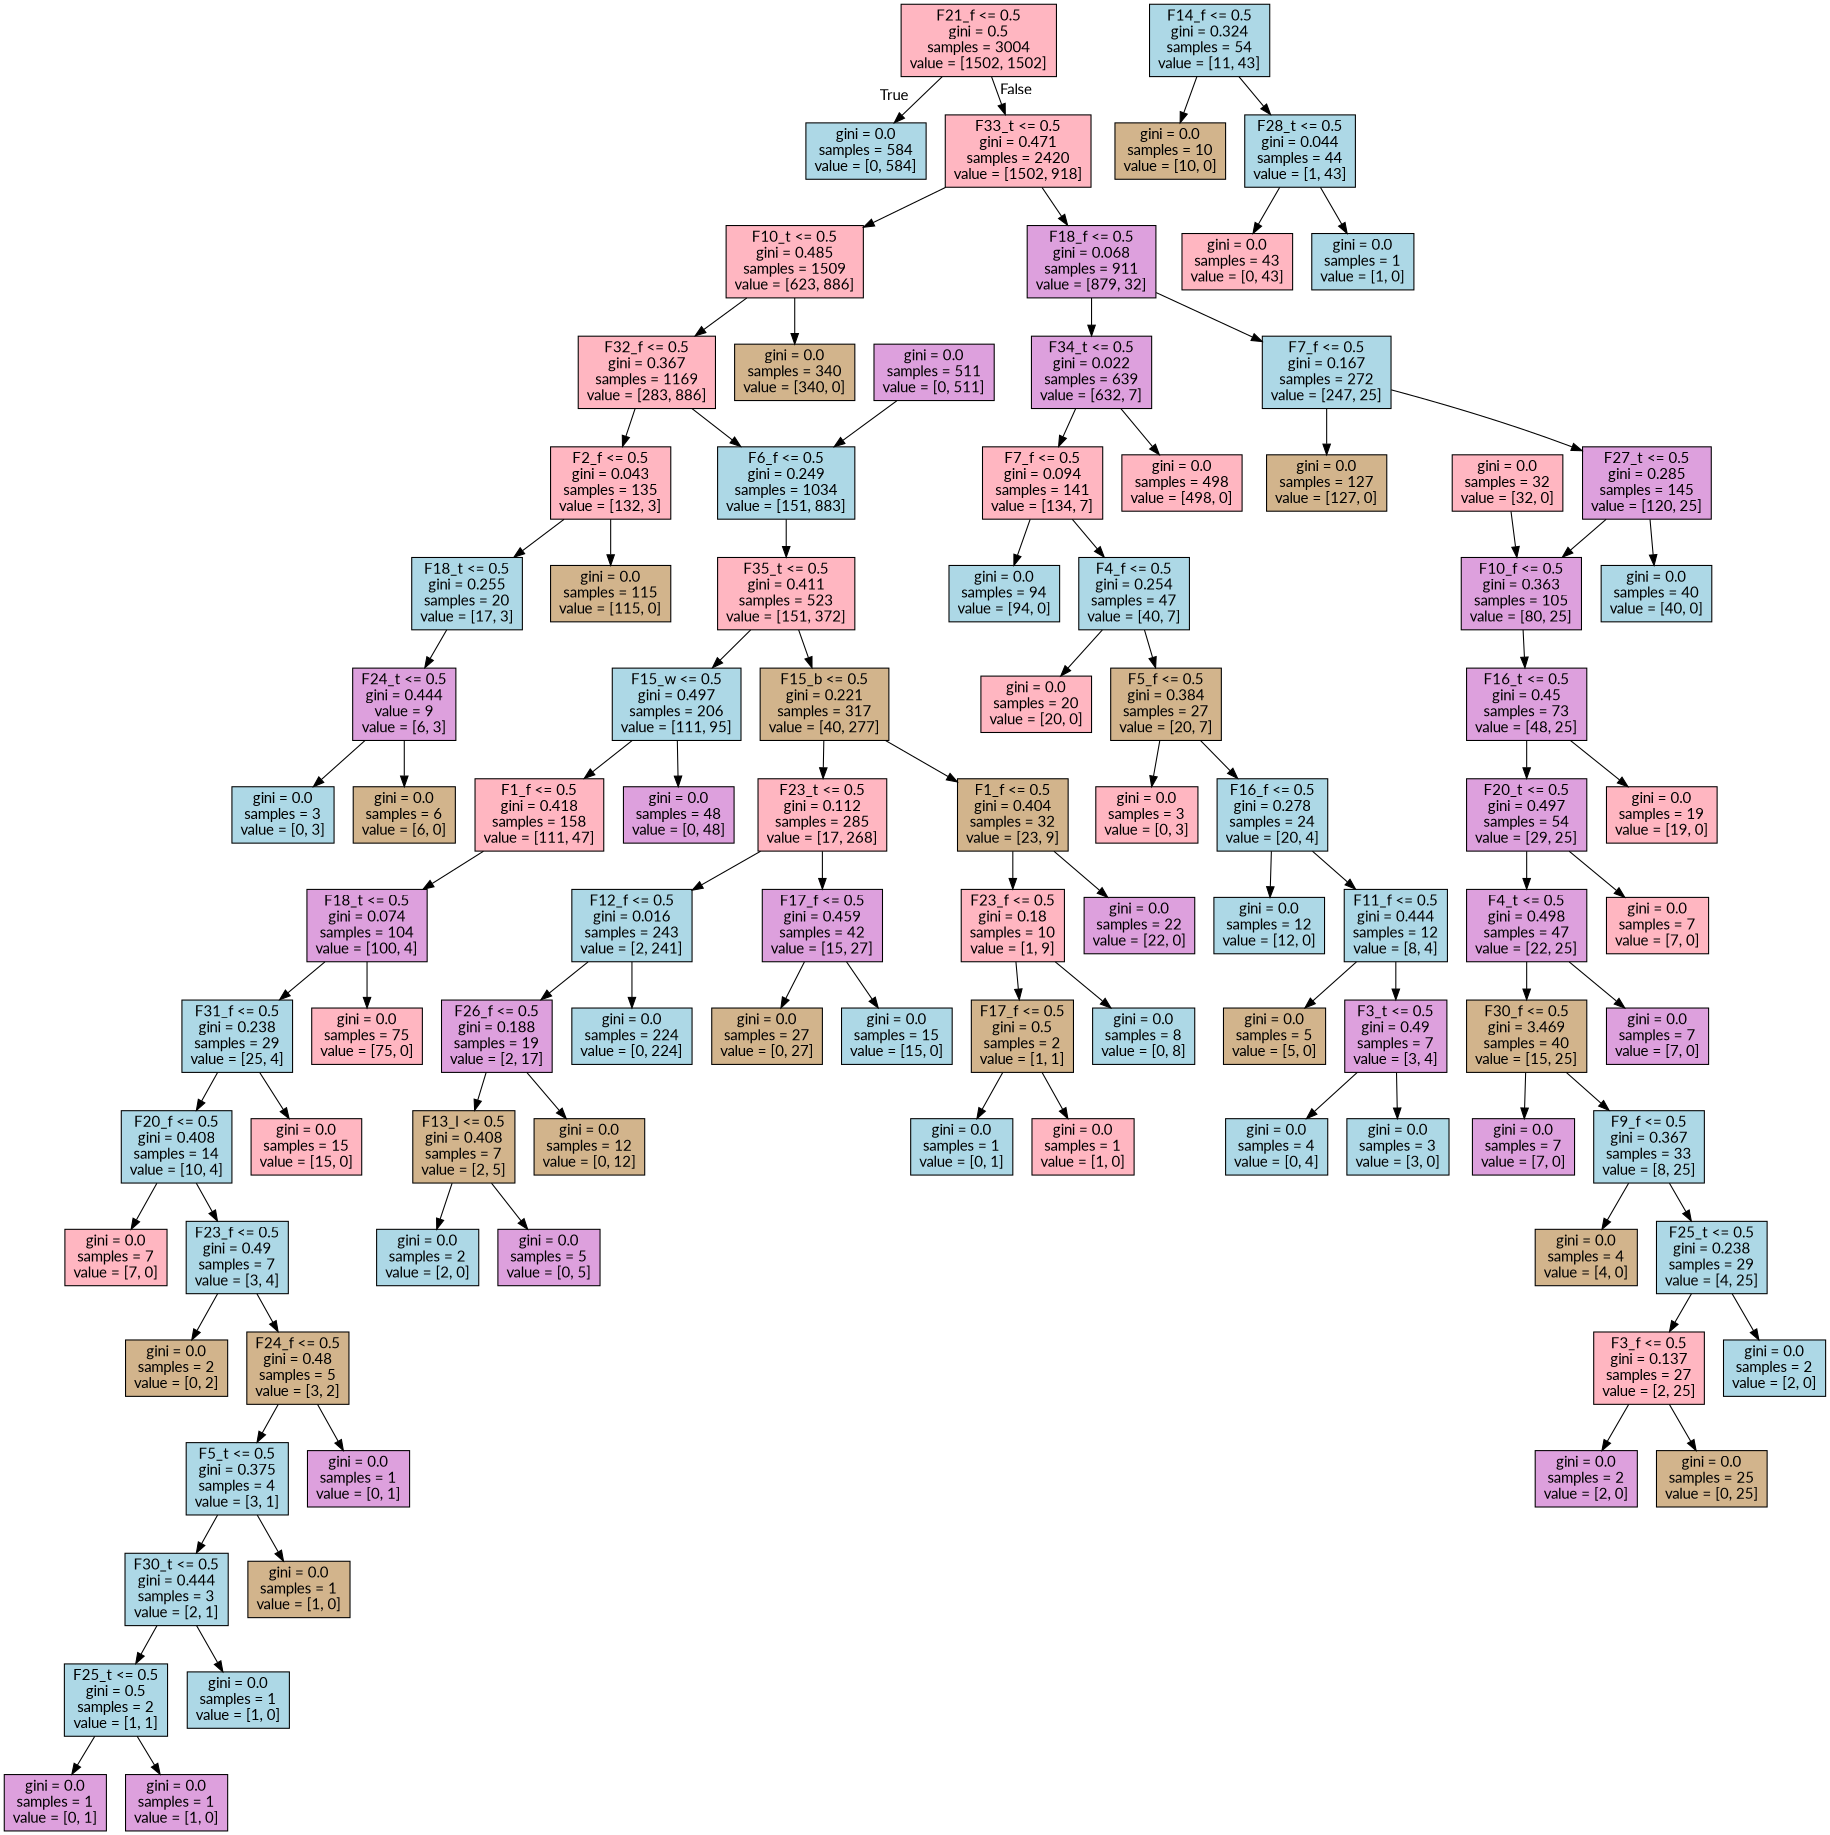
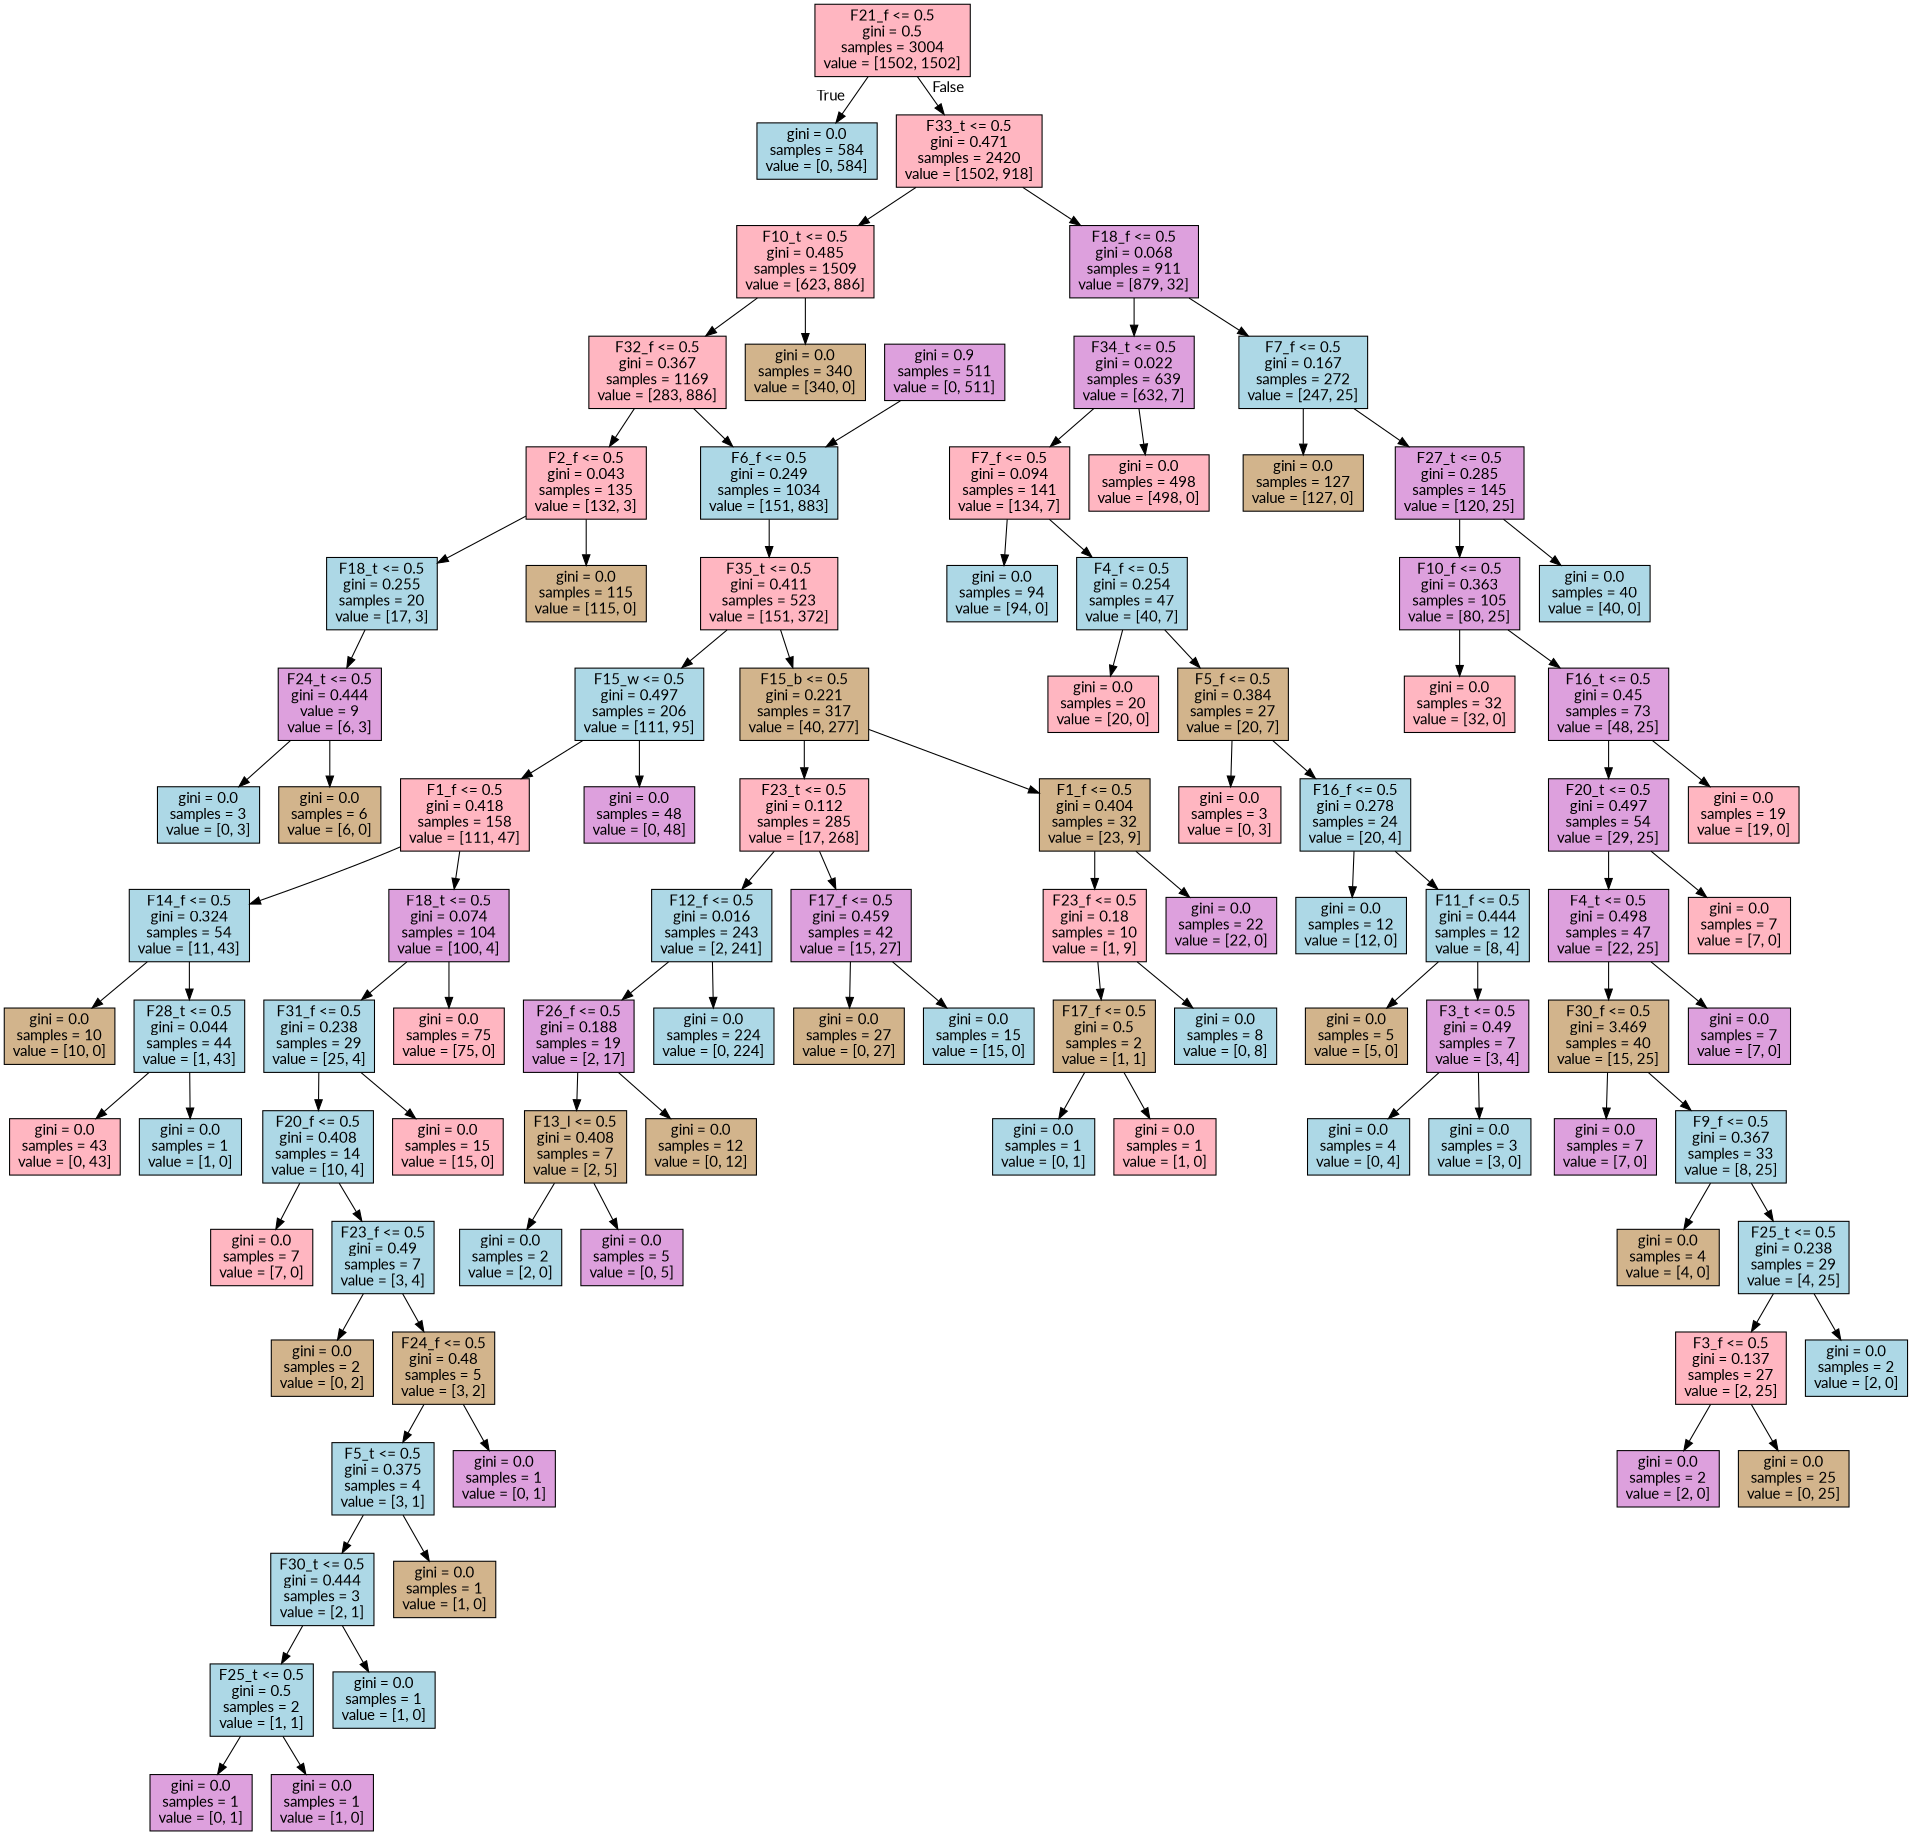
node "gini = 0.0 samples = 511 value = [0, 511]": label "gini = 0.0 samples = 511 value = [0, 511]" -> "gini = 0.9 samples = 511 value = [0, 511]"
edge "gini = 0.0 samples = 32 value = [32, 0]" -> "F10_f <= 0.5 gini = 0.363 samples = 105 value = [80, 25]": reversed
edge "F1_f <= 0.5 gini = 0.418 samples = 158 value = [111, 47]" -> "F14_f <= 0.5 gini = 0.324 samples = 54 value = [11, 43]": added
